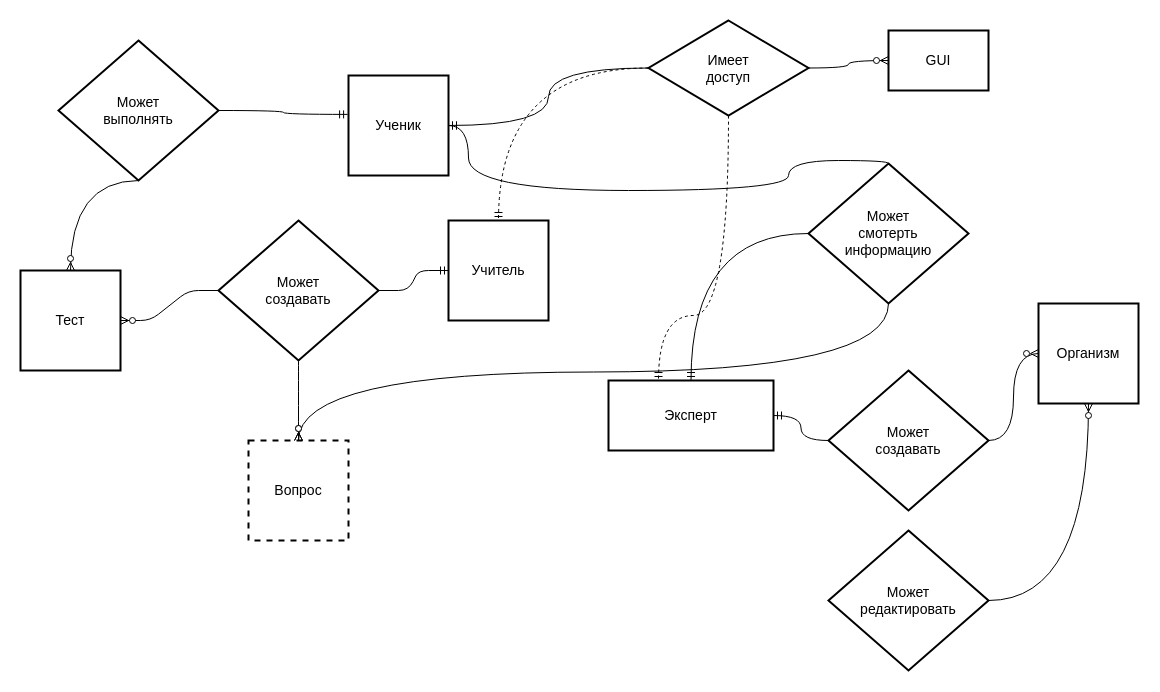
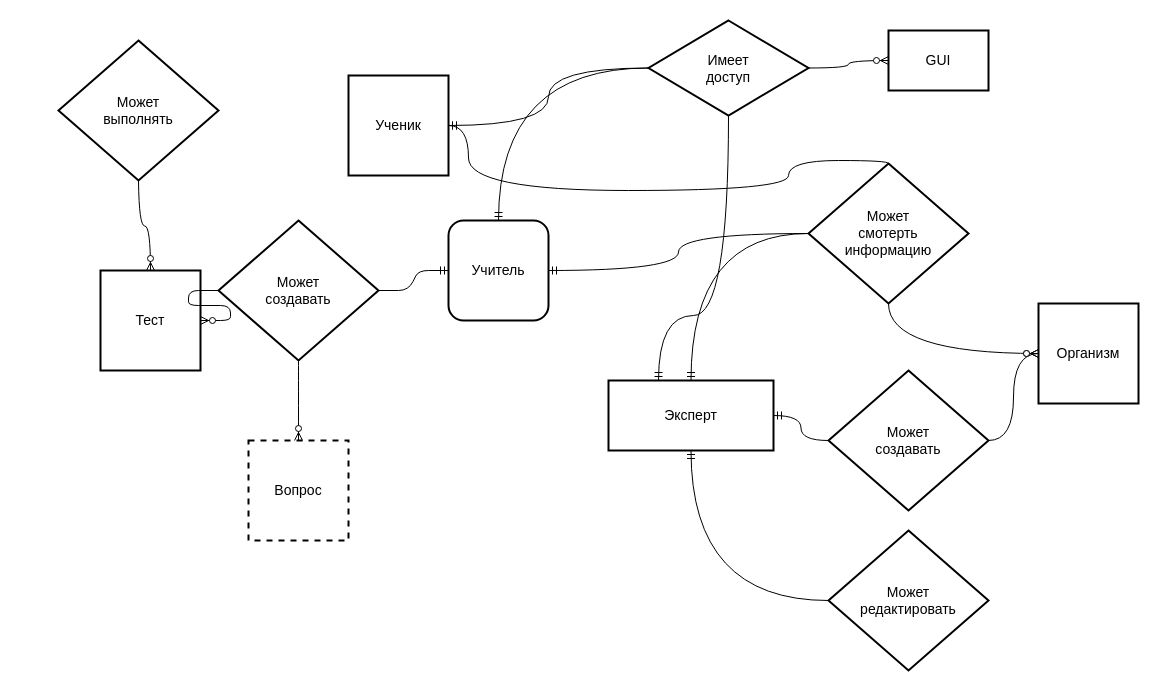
edge "Может выполнять" -> "Ученик": removed
edge "Имеет доступ" -> "Учитель": style dashed -> solid
edge "Имеет доступ" -> "Эксперт": style dashed -> solid
edge "Может смотерть информацию" -> "Учитель": added
node "Учитель": shape rectangle -> rounded rectangle
node "Тест": moved (71, 321) -> (151, 321)
edge "Может смотерть информацию" -> "Вопрос": now "Может смотерть информацию" -> "Организм"
edge "Может редактировать" -> "Организм": removed
edge "Может редактировать" -> "Эксперт": added
